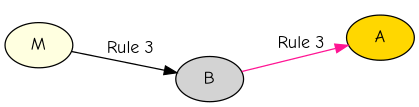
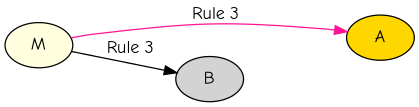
edge "B" -> "A": now "M" -> "A"
